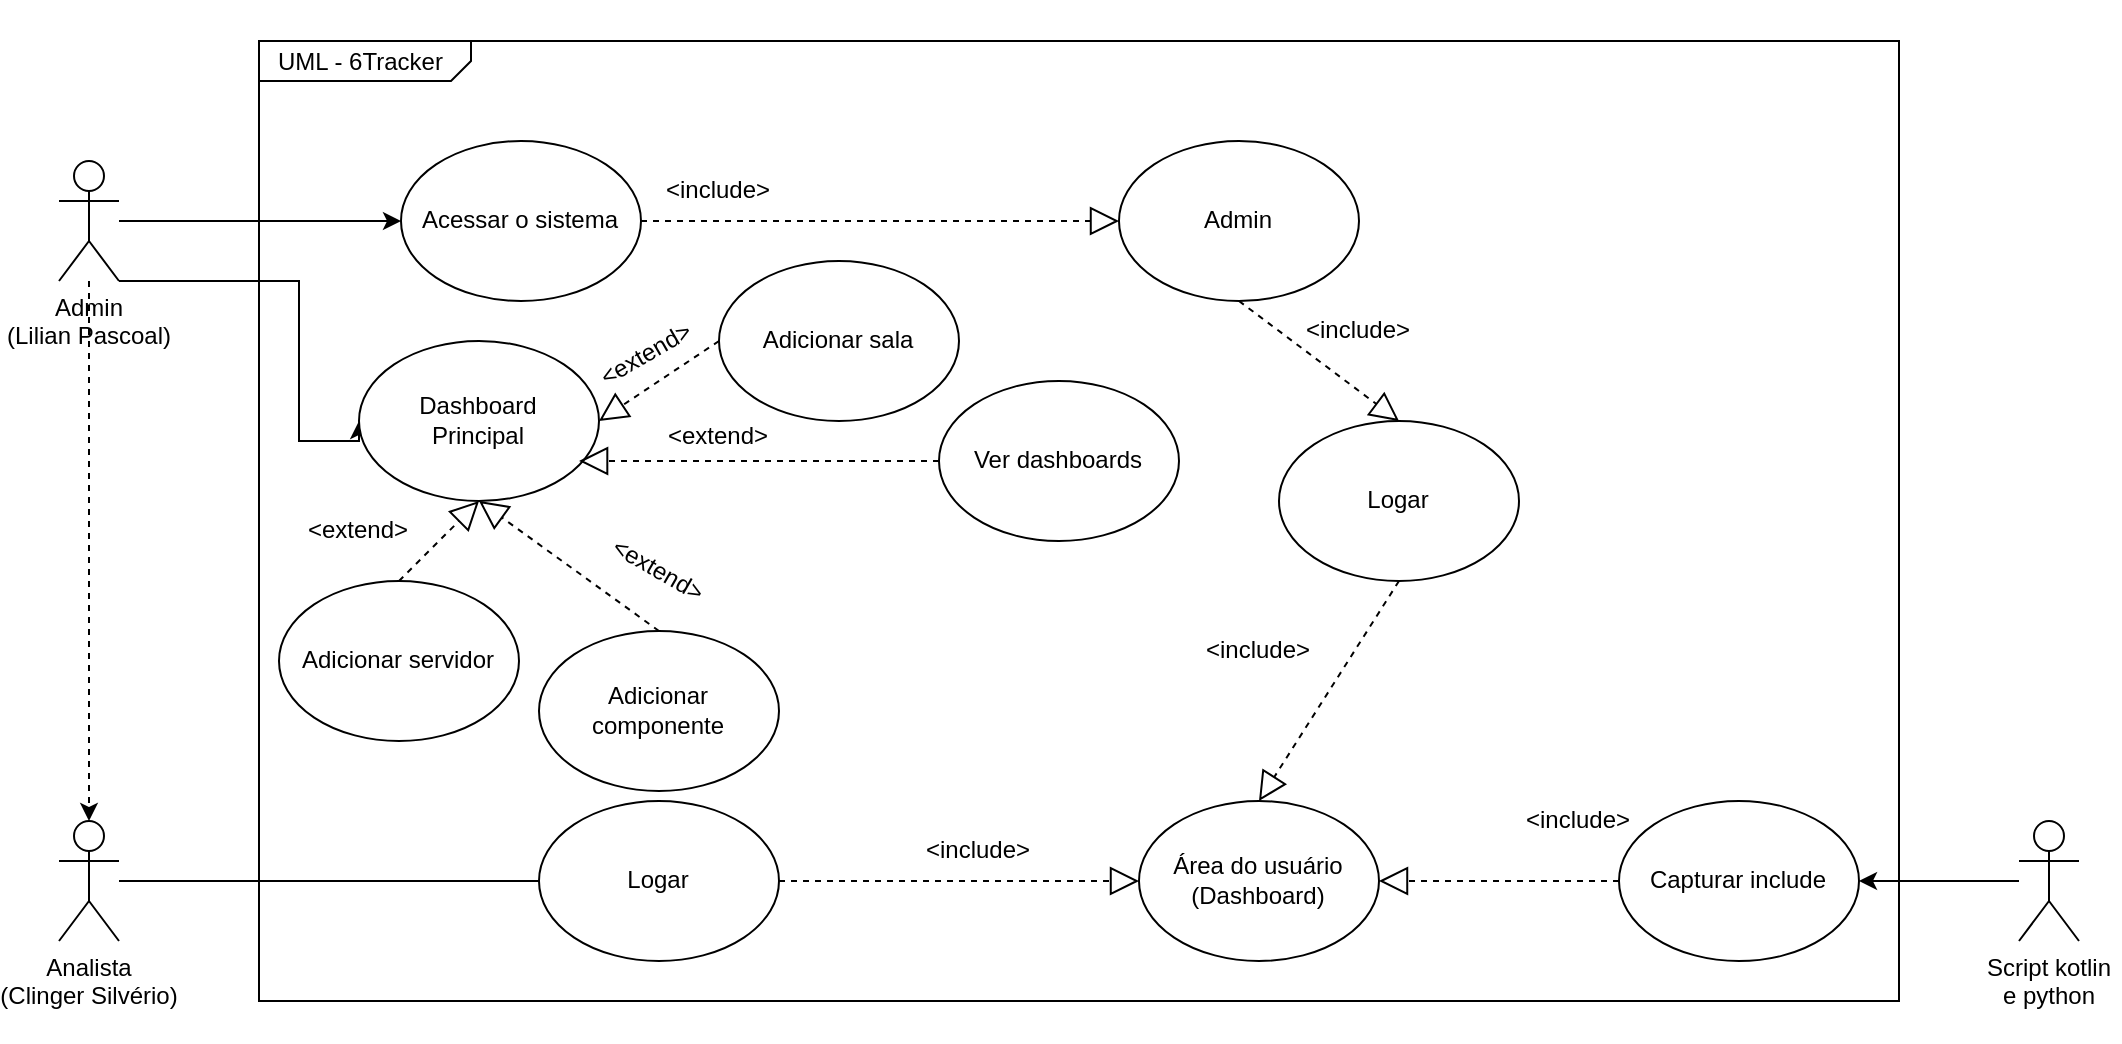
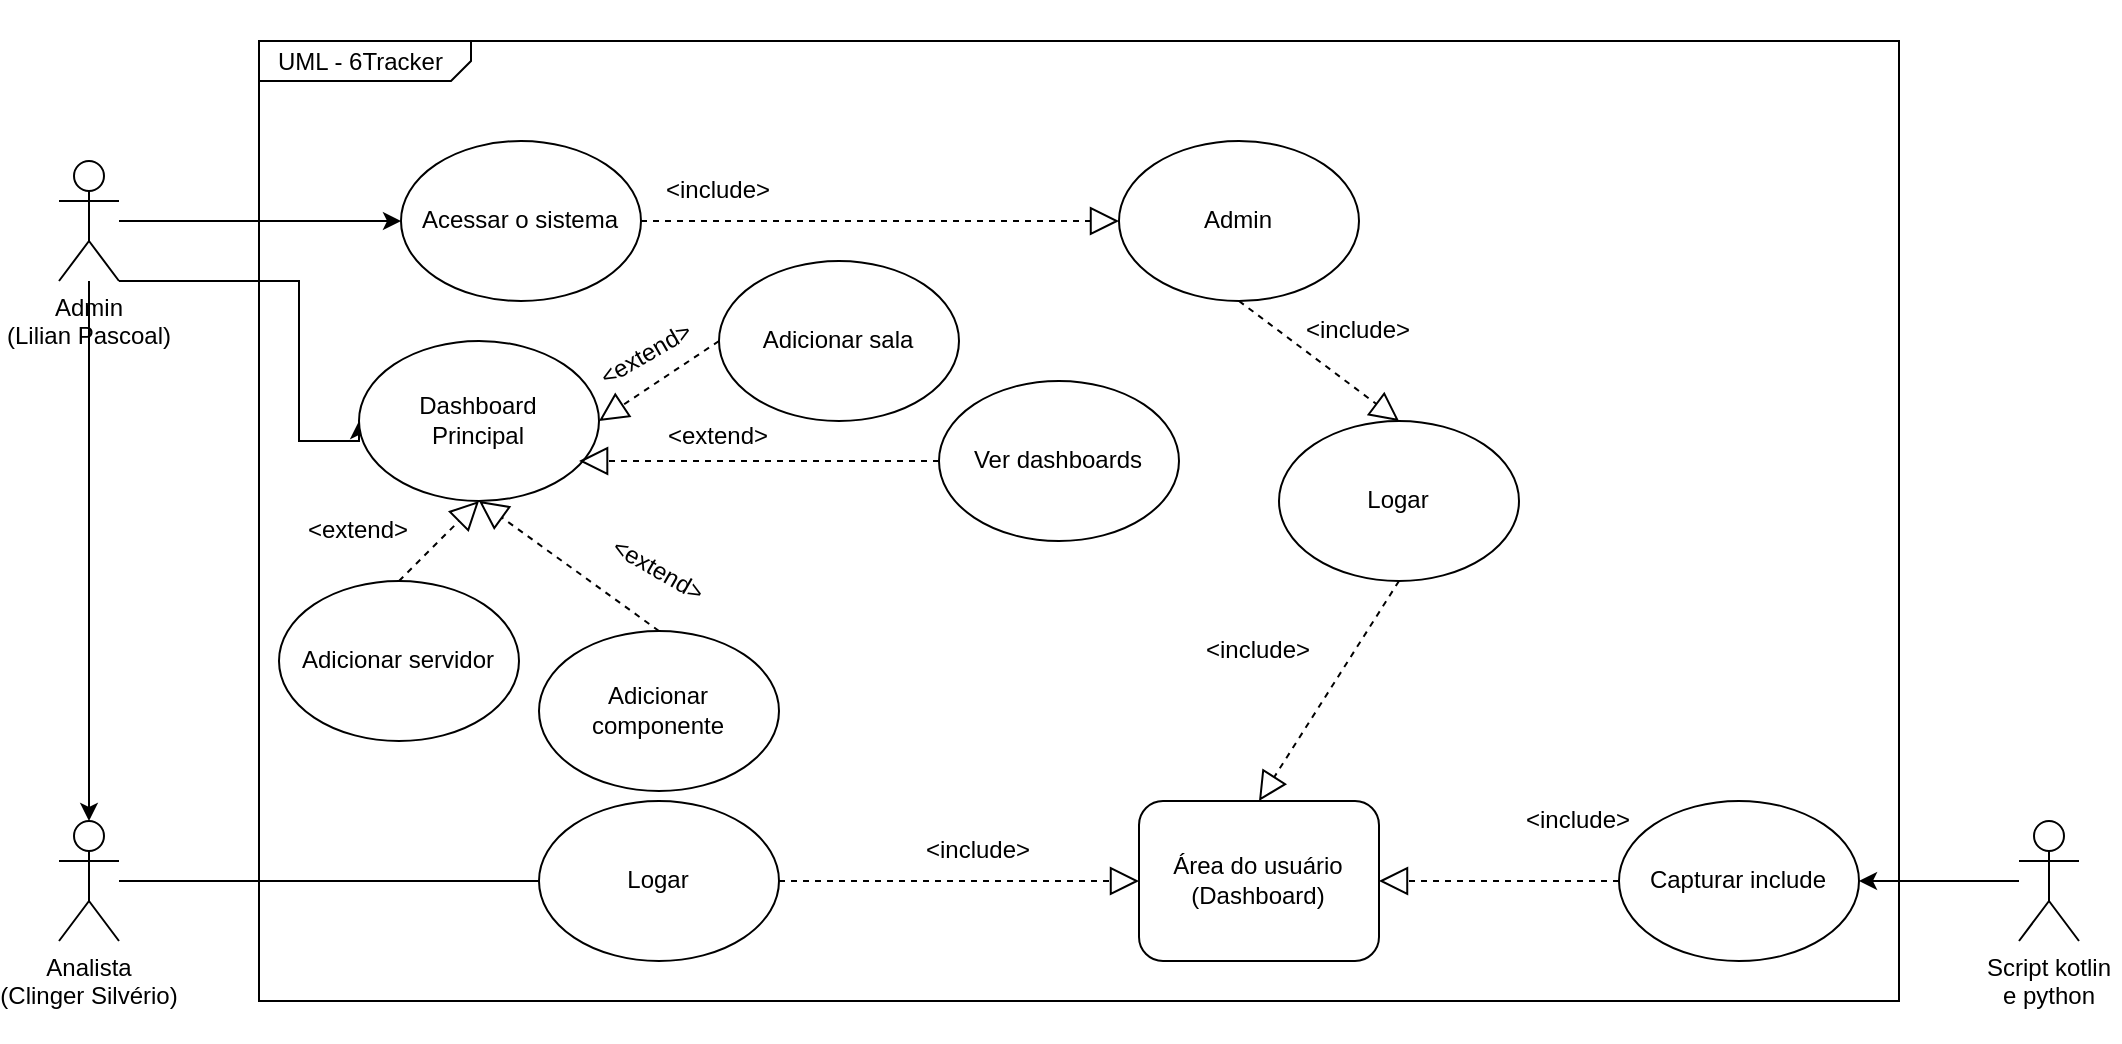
edge "Admin (Lilian Pascoal)" -> "Analista (Clinger Silvério)": style dashed -> solid
node "Área do usuário (Dashboard)": shape ellipse -> rounded rectangle
